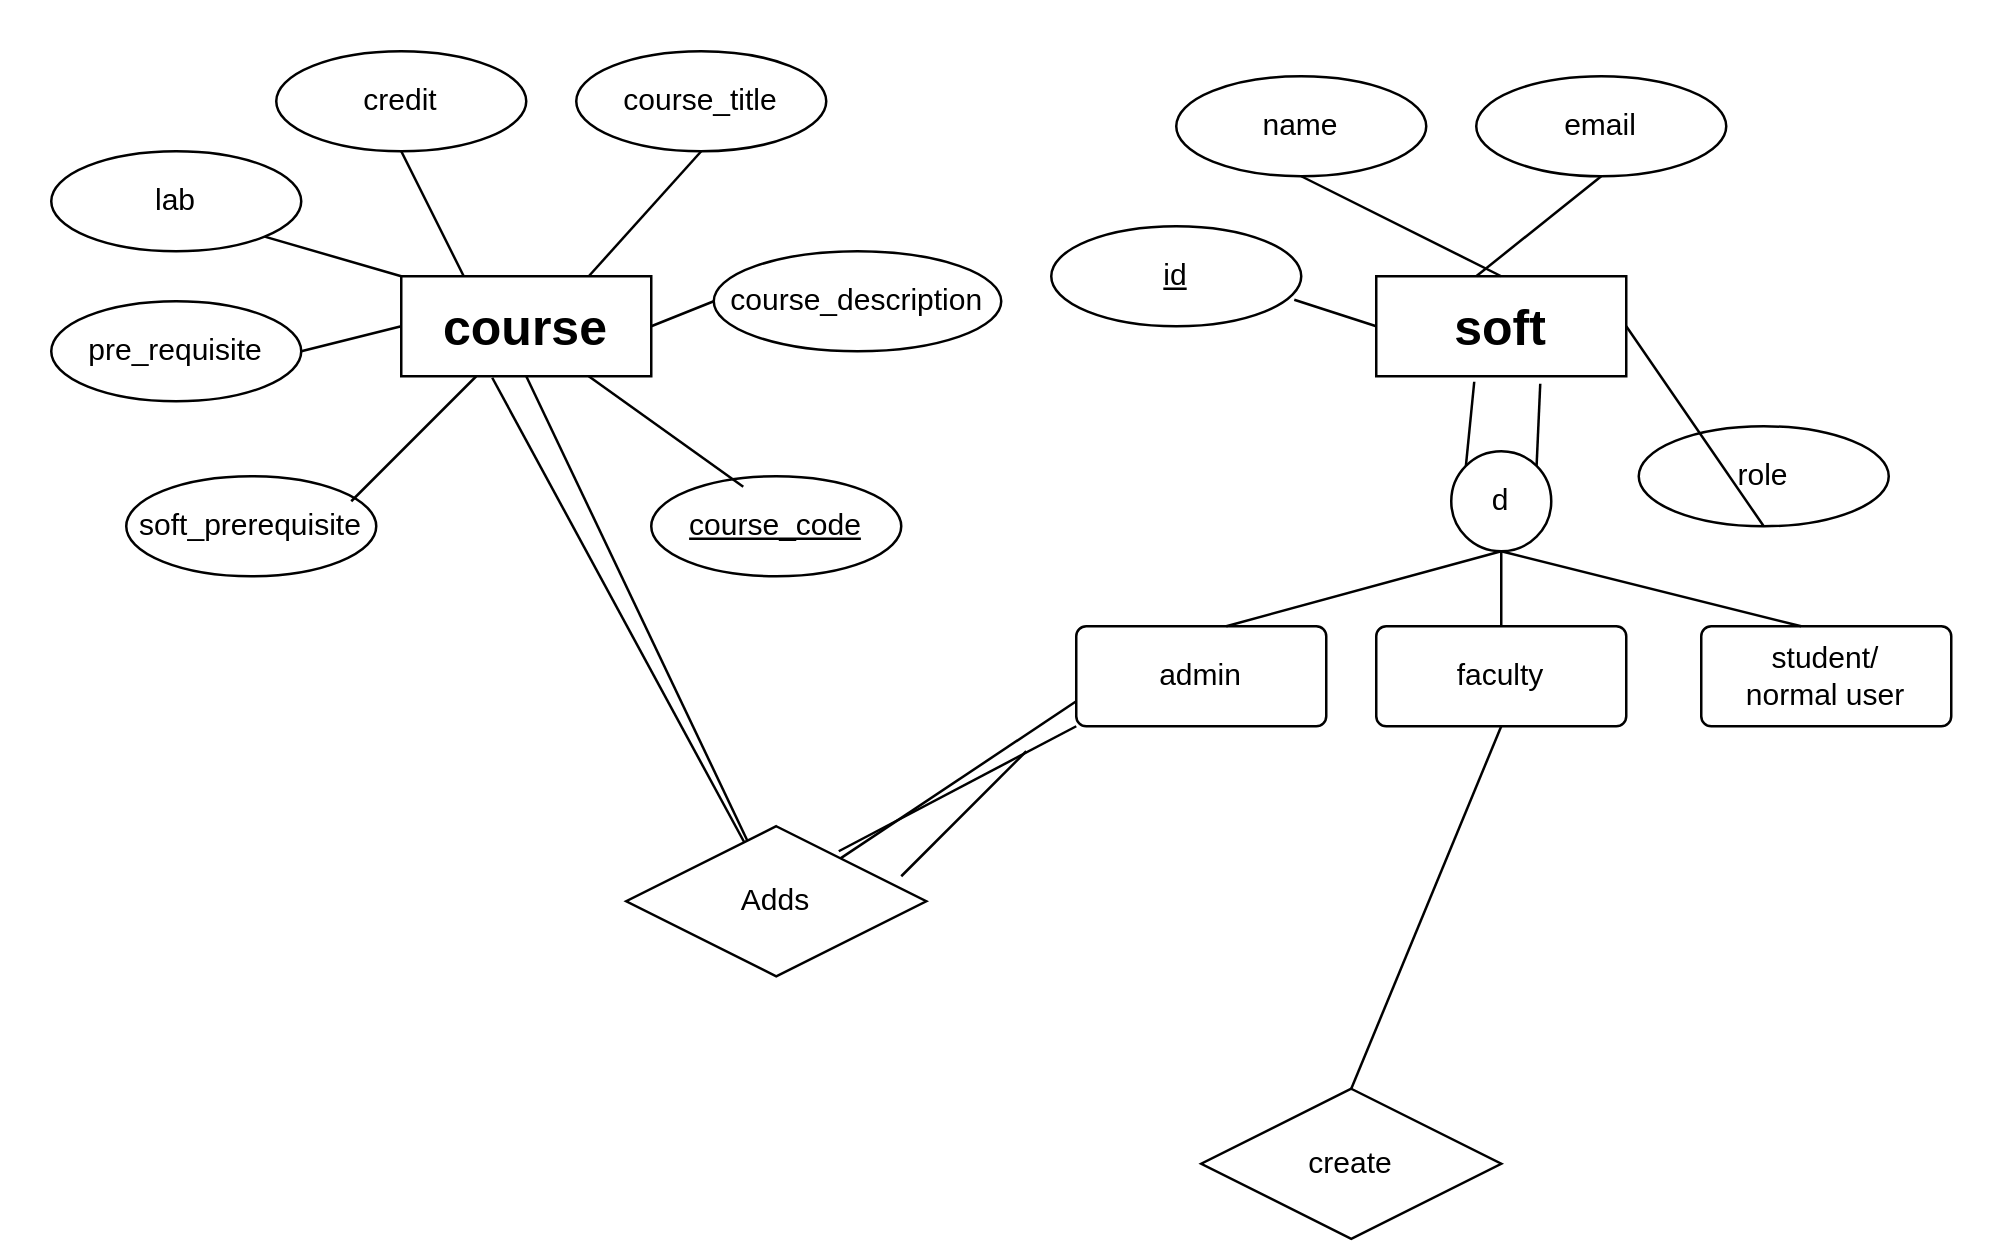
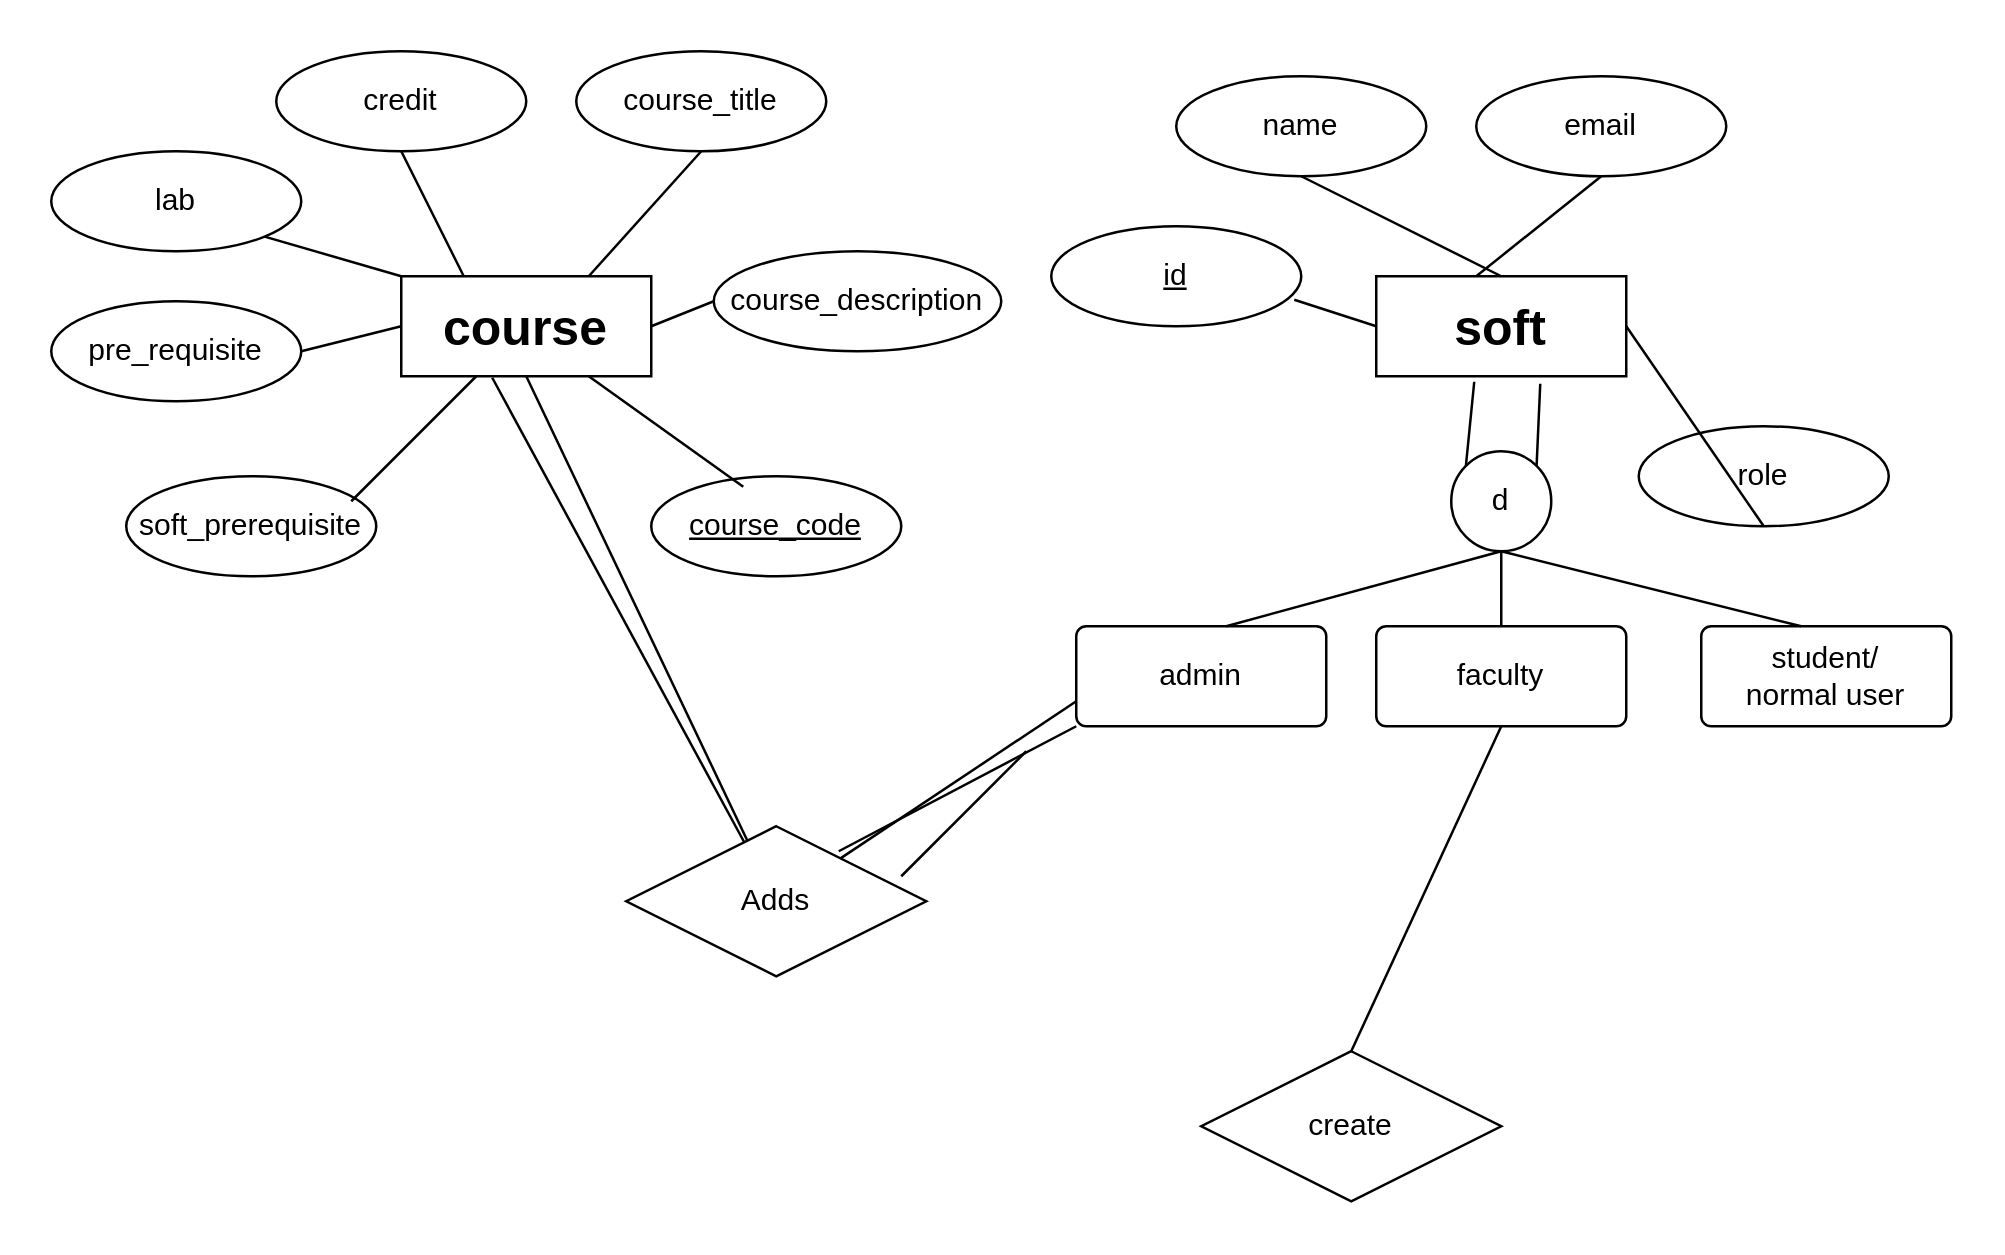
node "create": moved (1351, 1164) -> (1351, 1126)
